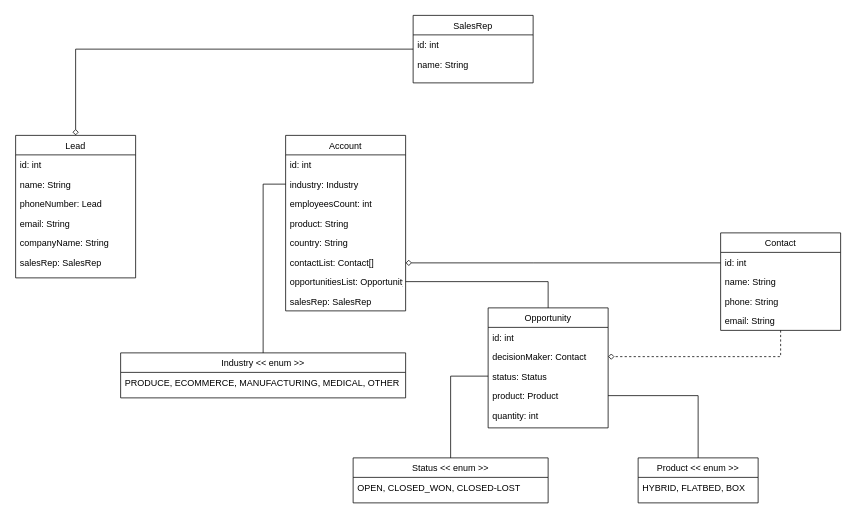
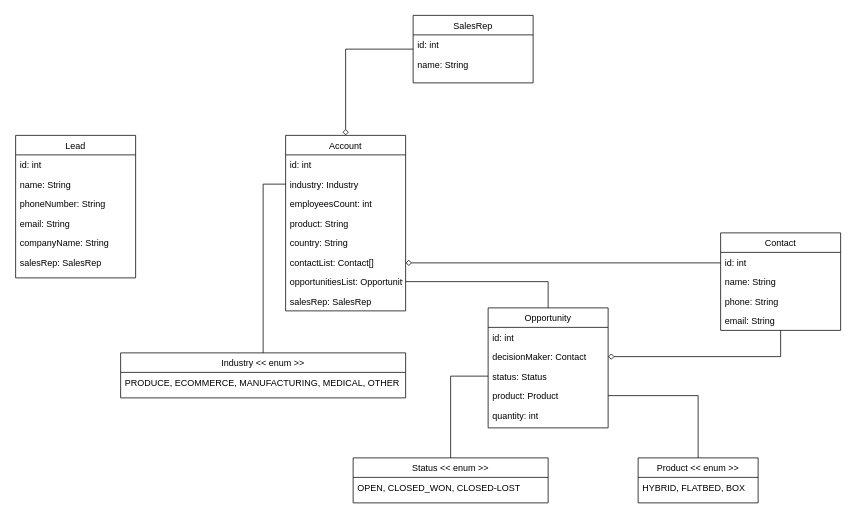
edge "SalesRep" -> "Lead": removed
edge "SalesRep" -> "Account": added
node "phoneNumber: Lead": label "phoneNumber: Lead" -> "phoneNumber: String"
edge "Contact" -> "decisionMaker: Contact": style dashed -> solid
